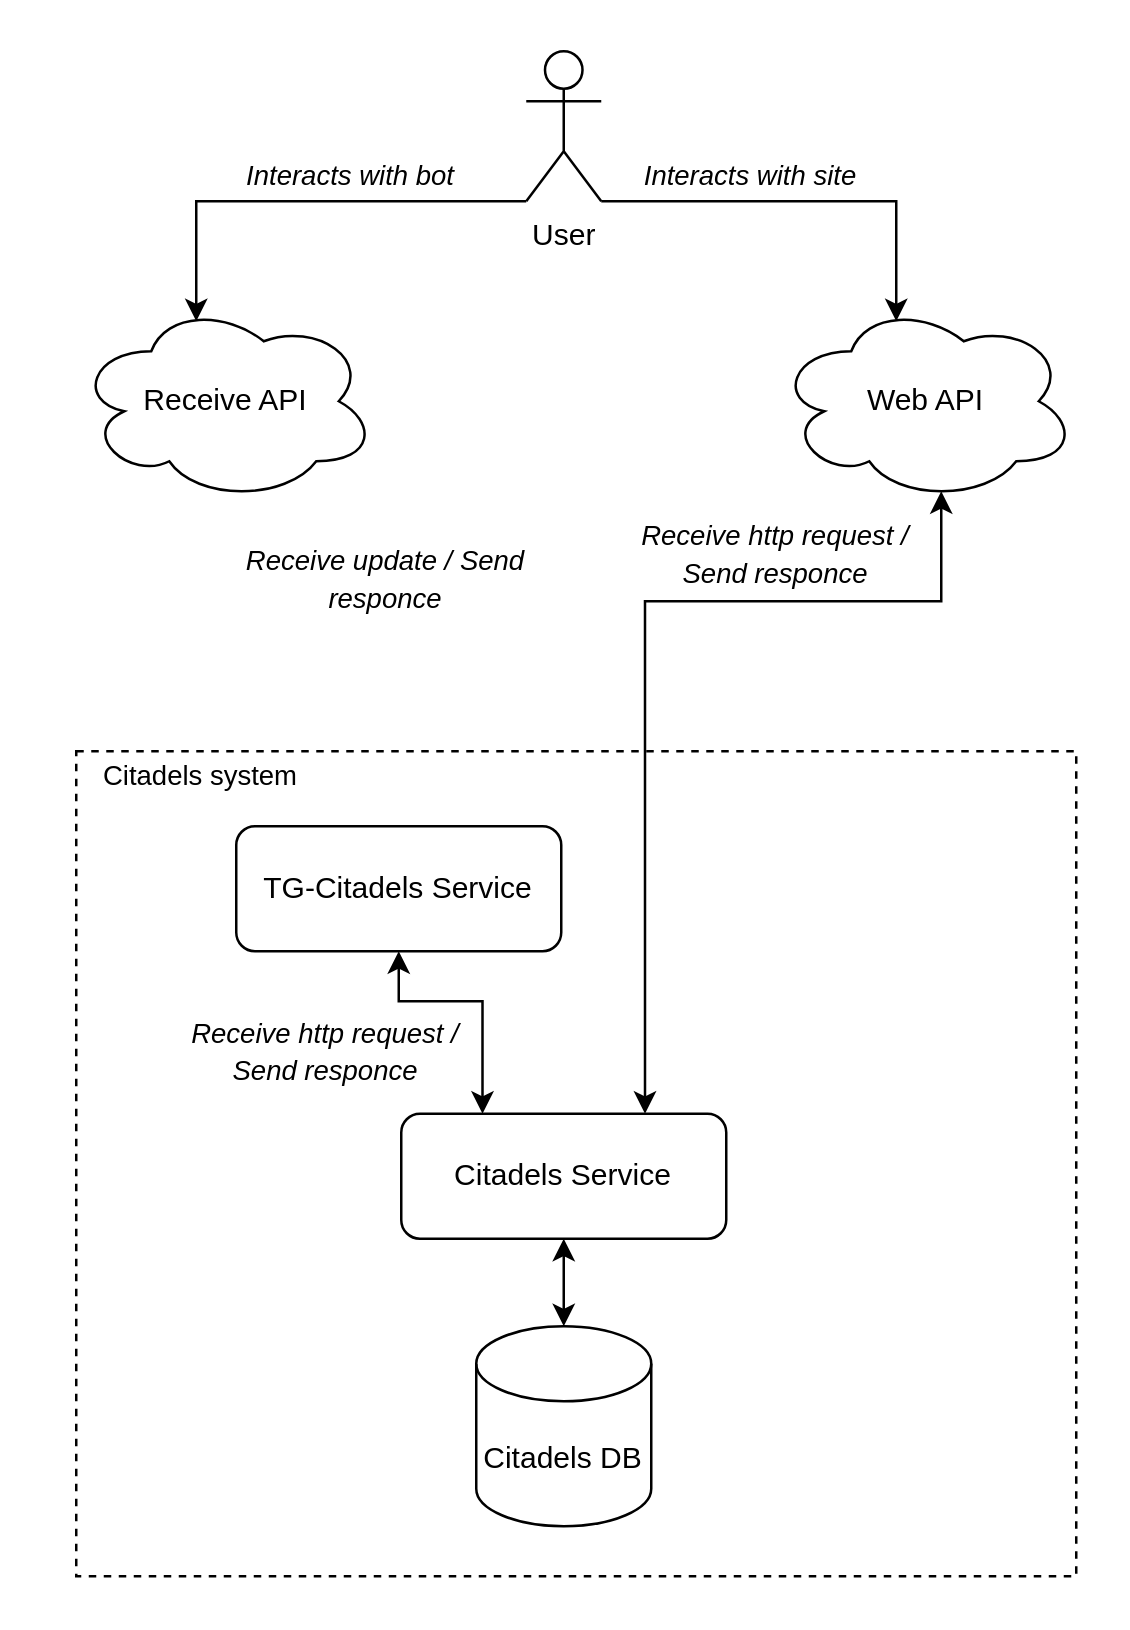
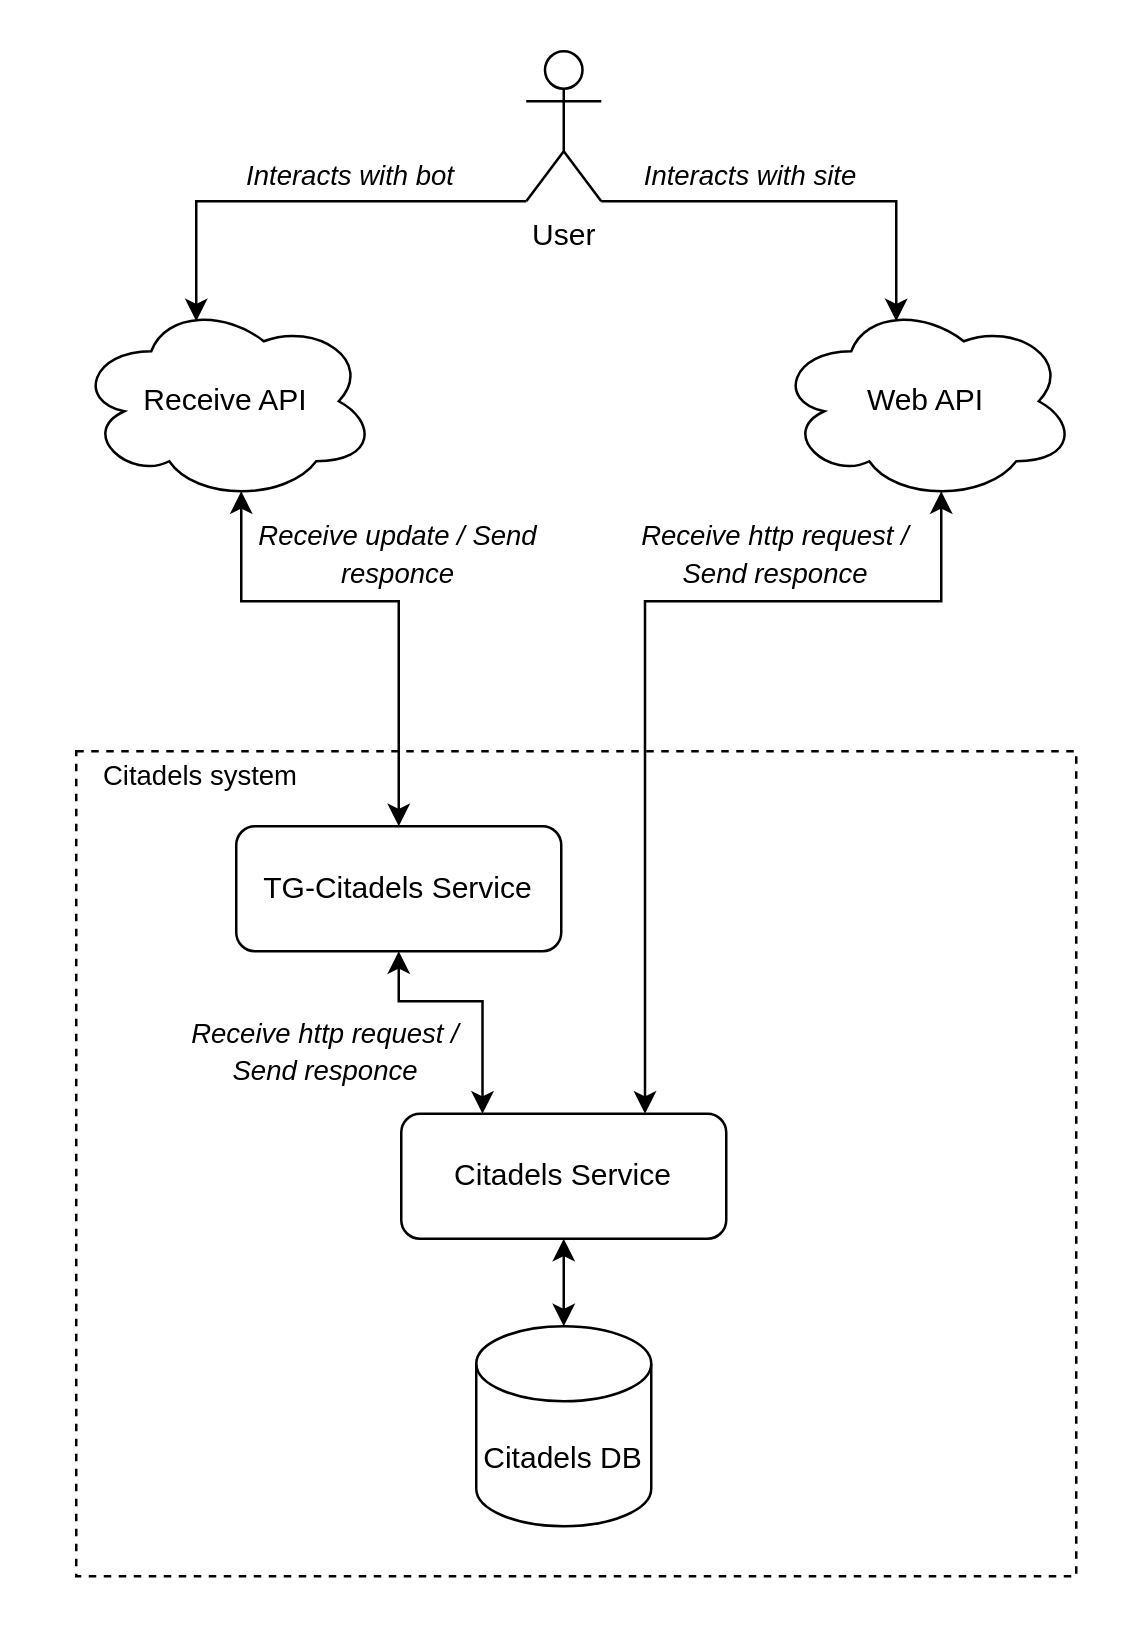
node "Receive update / Send responce": moved (386, 579) -> (399, 554)
edge "Receive API" -- "TG-Citadels Service": added
